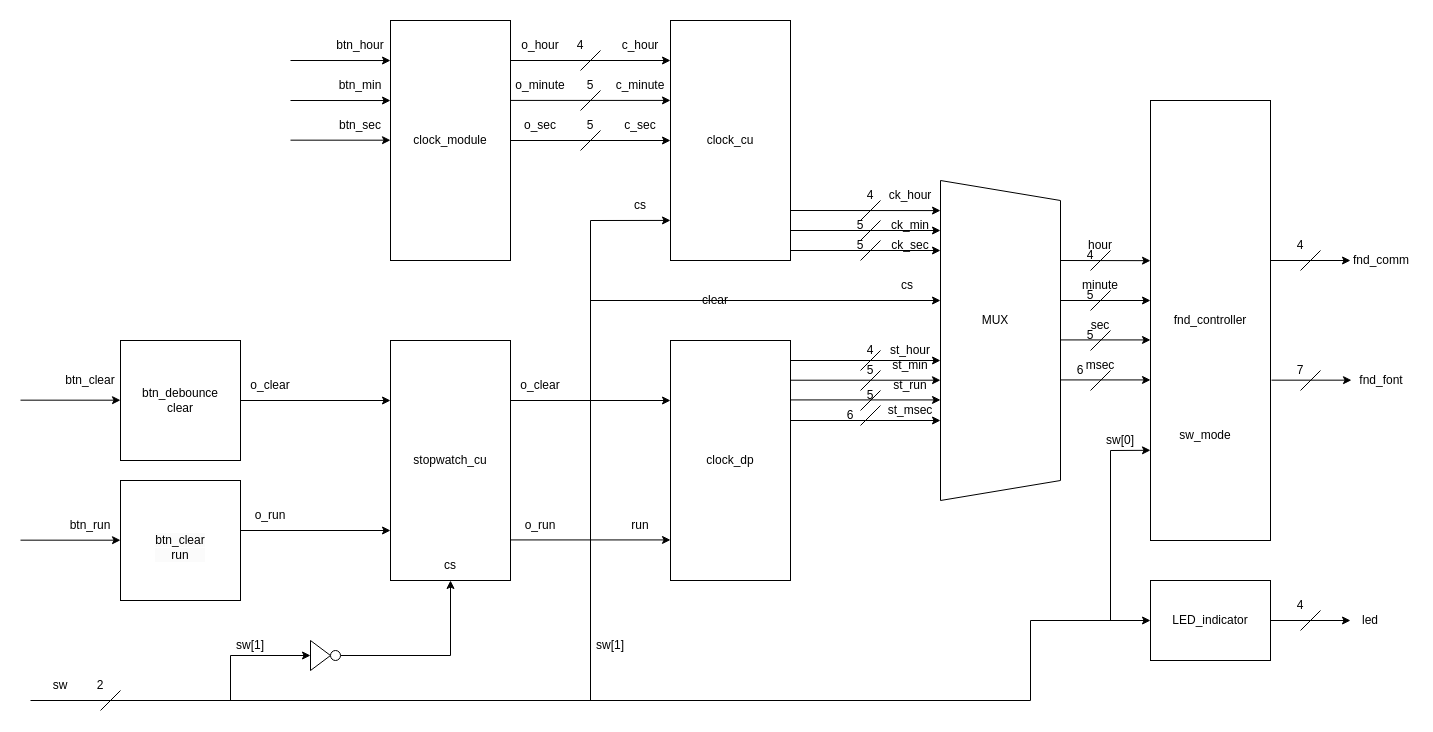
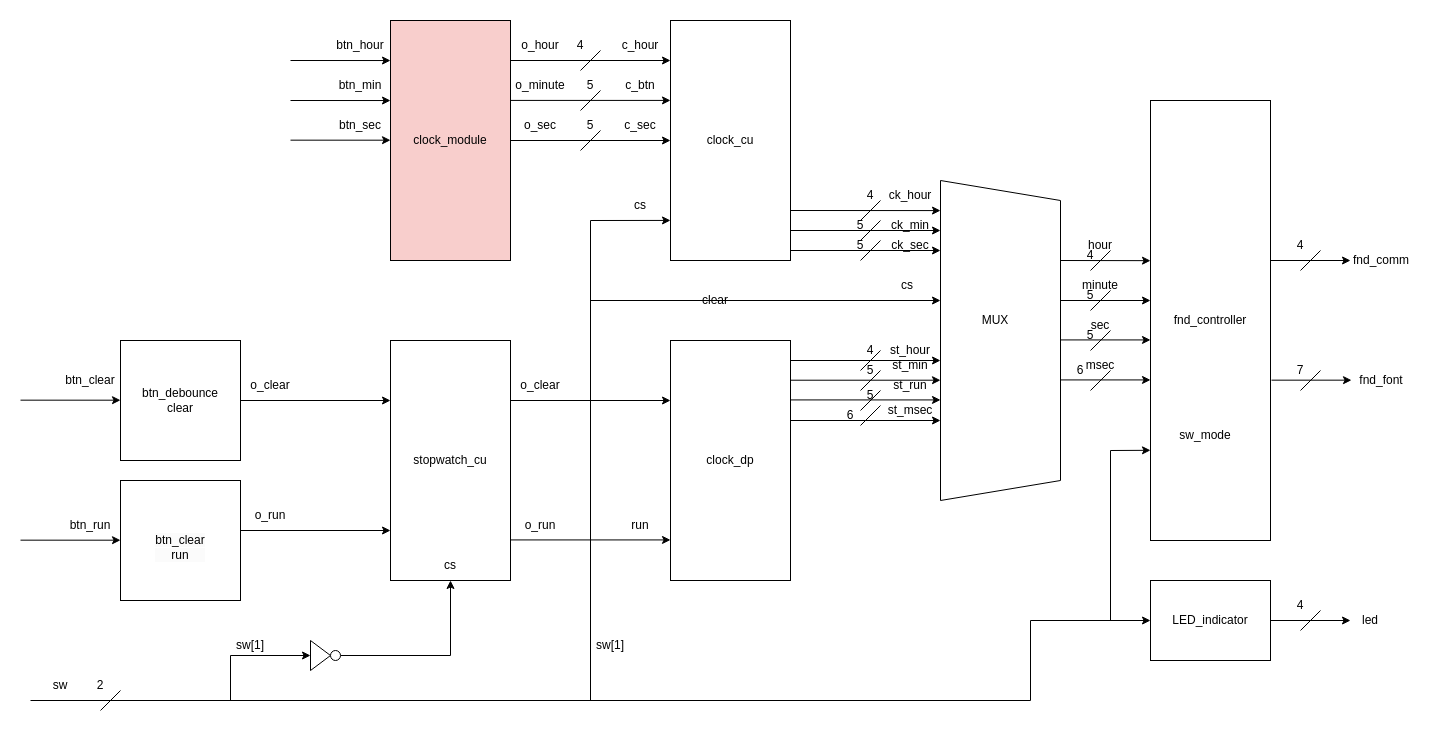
node "c_minute": label "c_minute" -> "c_btn"
node "clock_module": fillcolor #ffffff -> #f8cecc
node "sw[0]": removed
